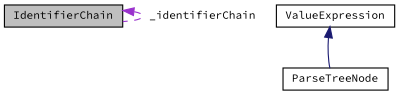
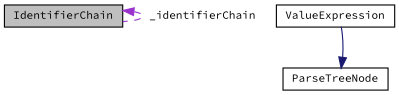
edge "ParseTreeNode" -> "ValueExpression": reversed
